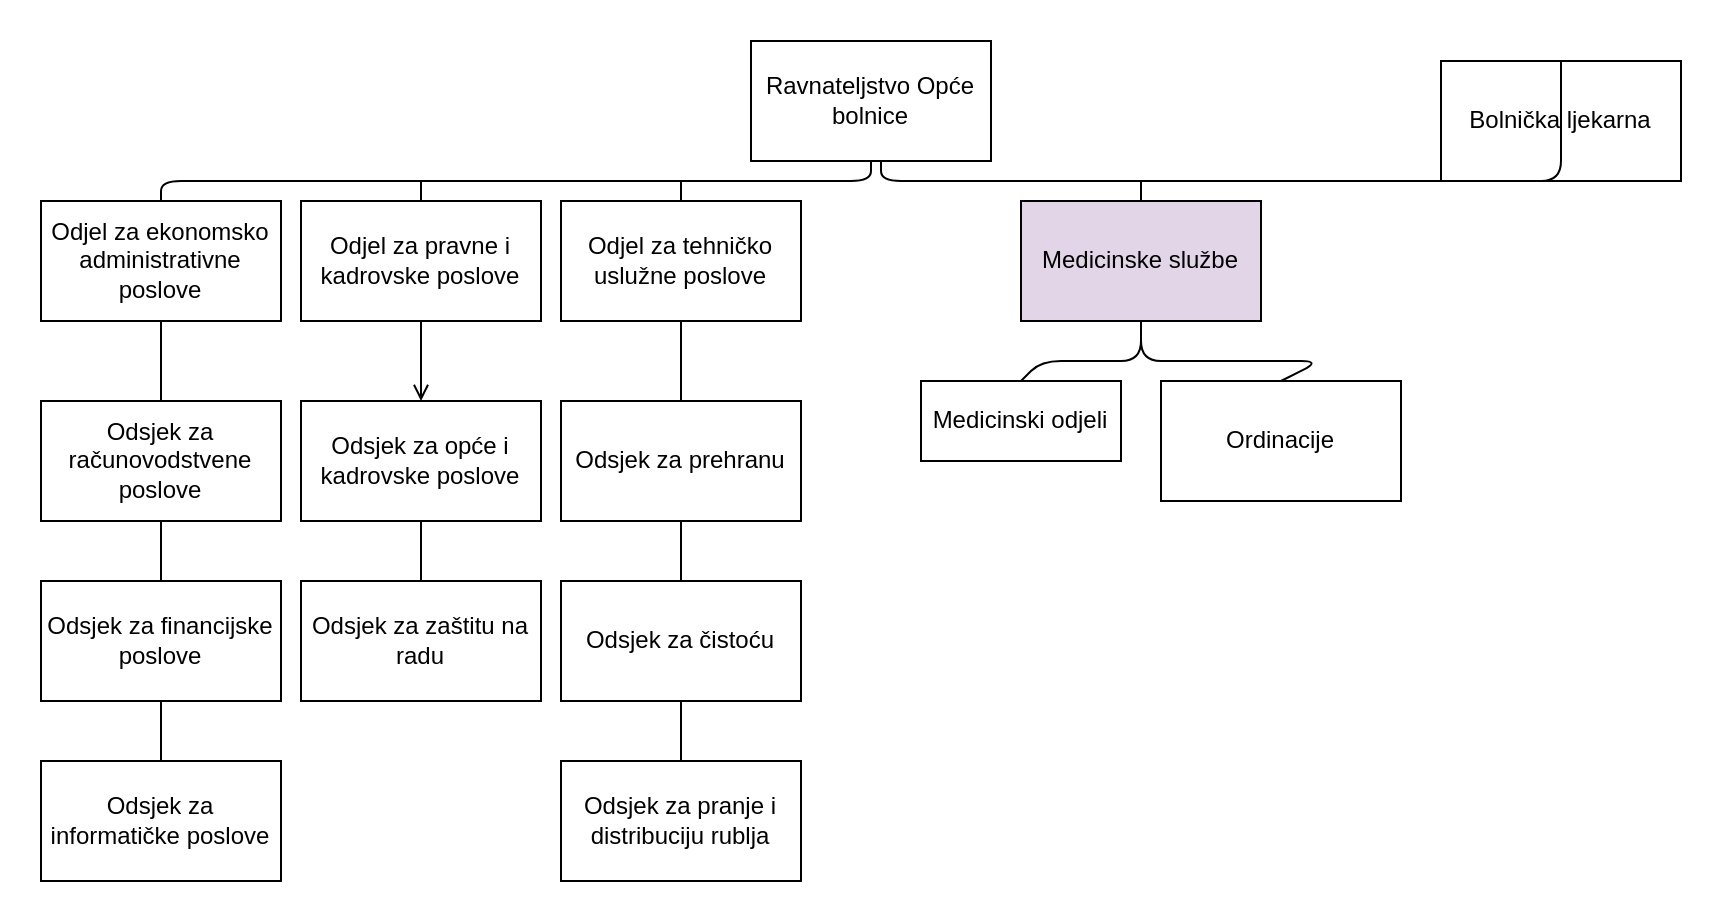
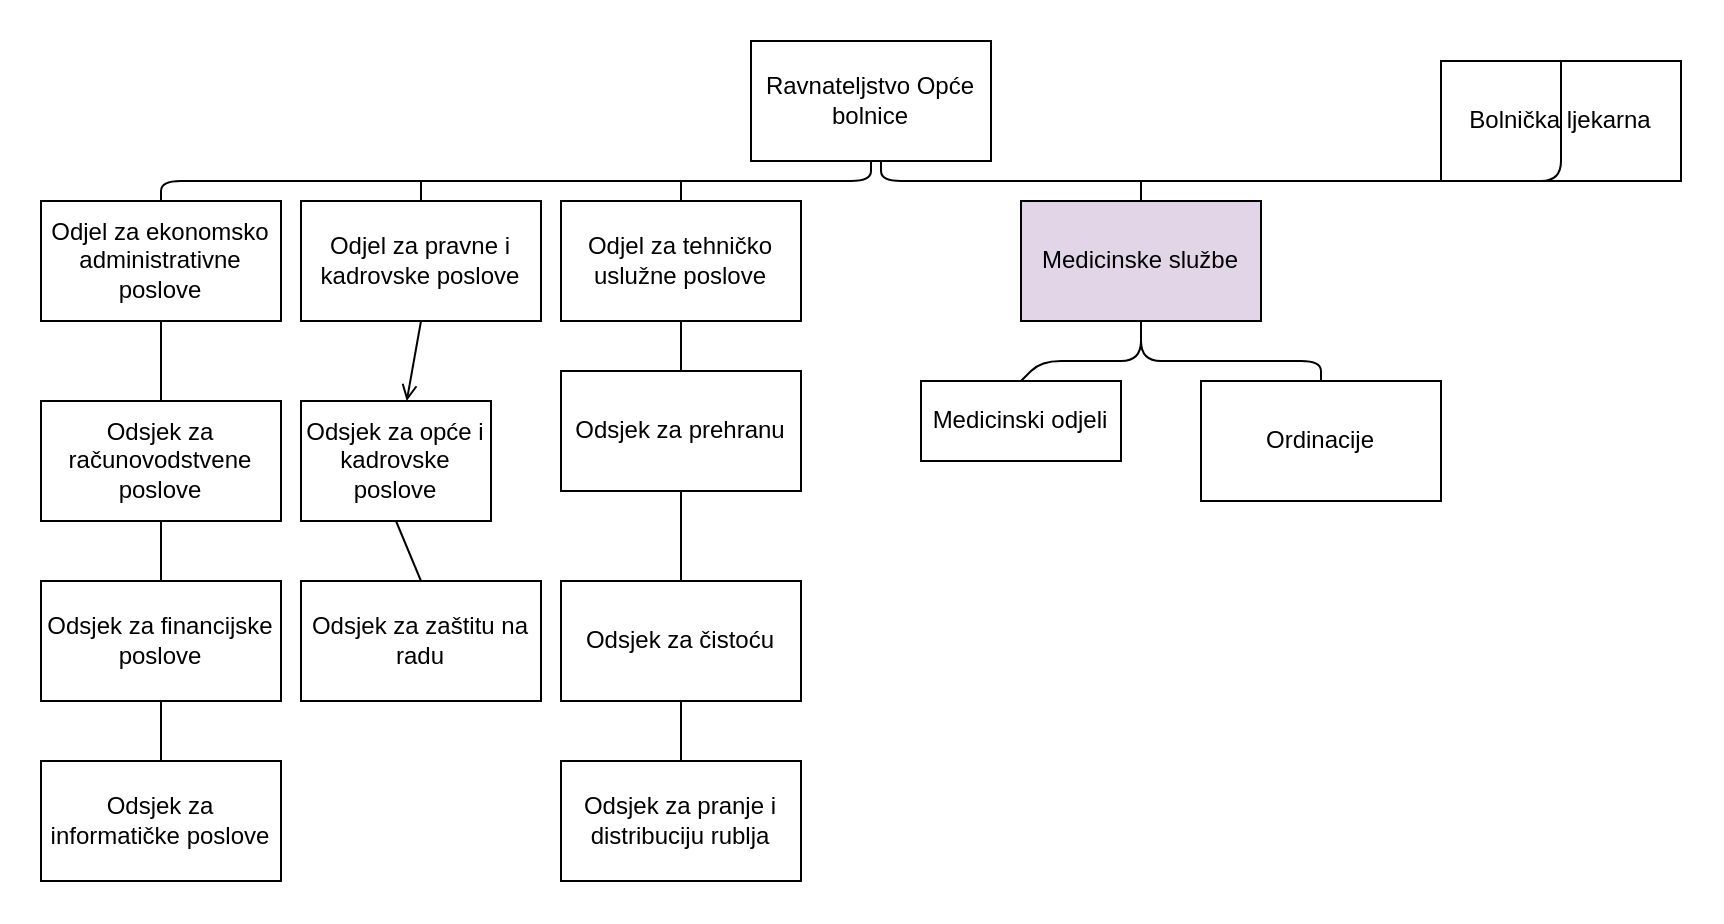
node "Ordinacije": moved (1281, 441) -> (1321, 441)
node "Odsjek za opće i kadrovske poslove": size 240x120 -> 190x120
node "Odsjek za prehranu": moved (681, 461) -> (681, 431)
